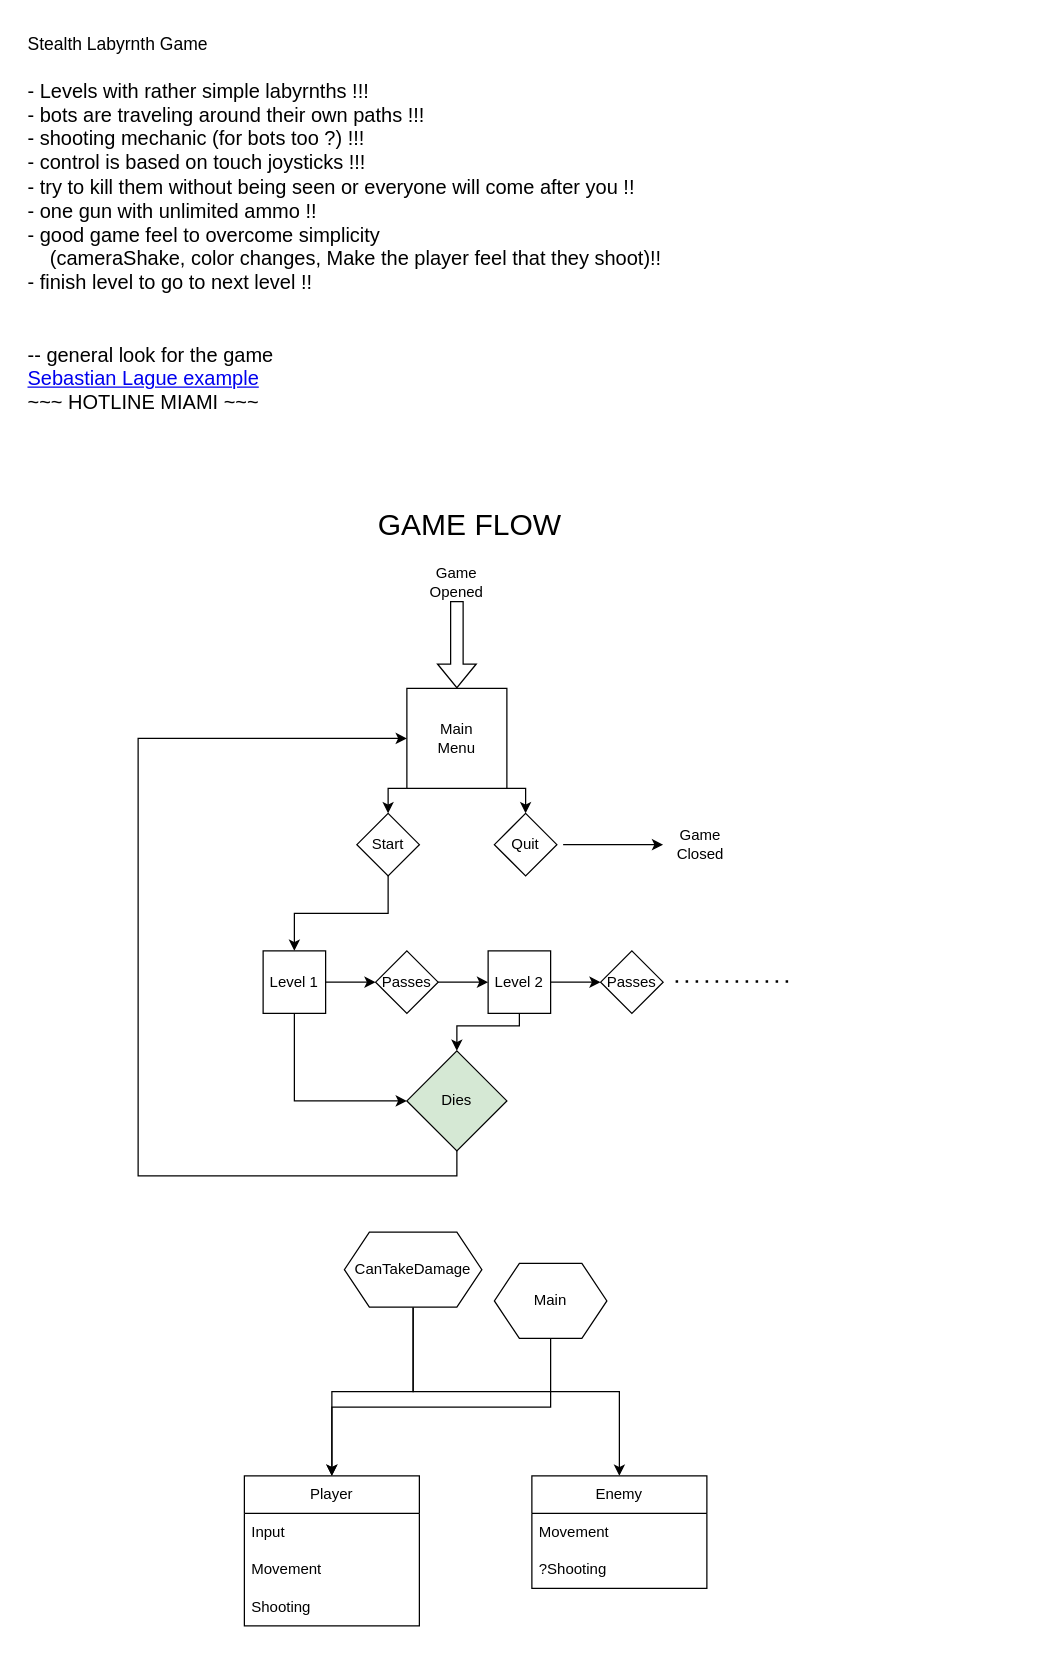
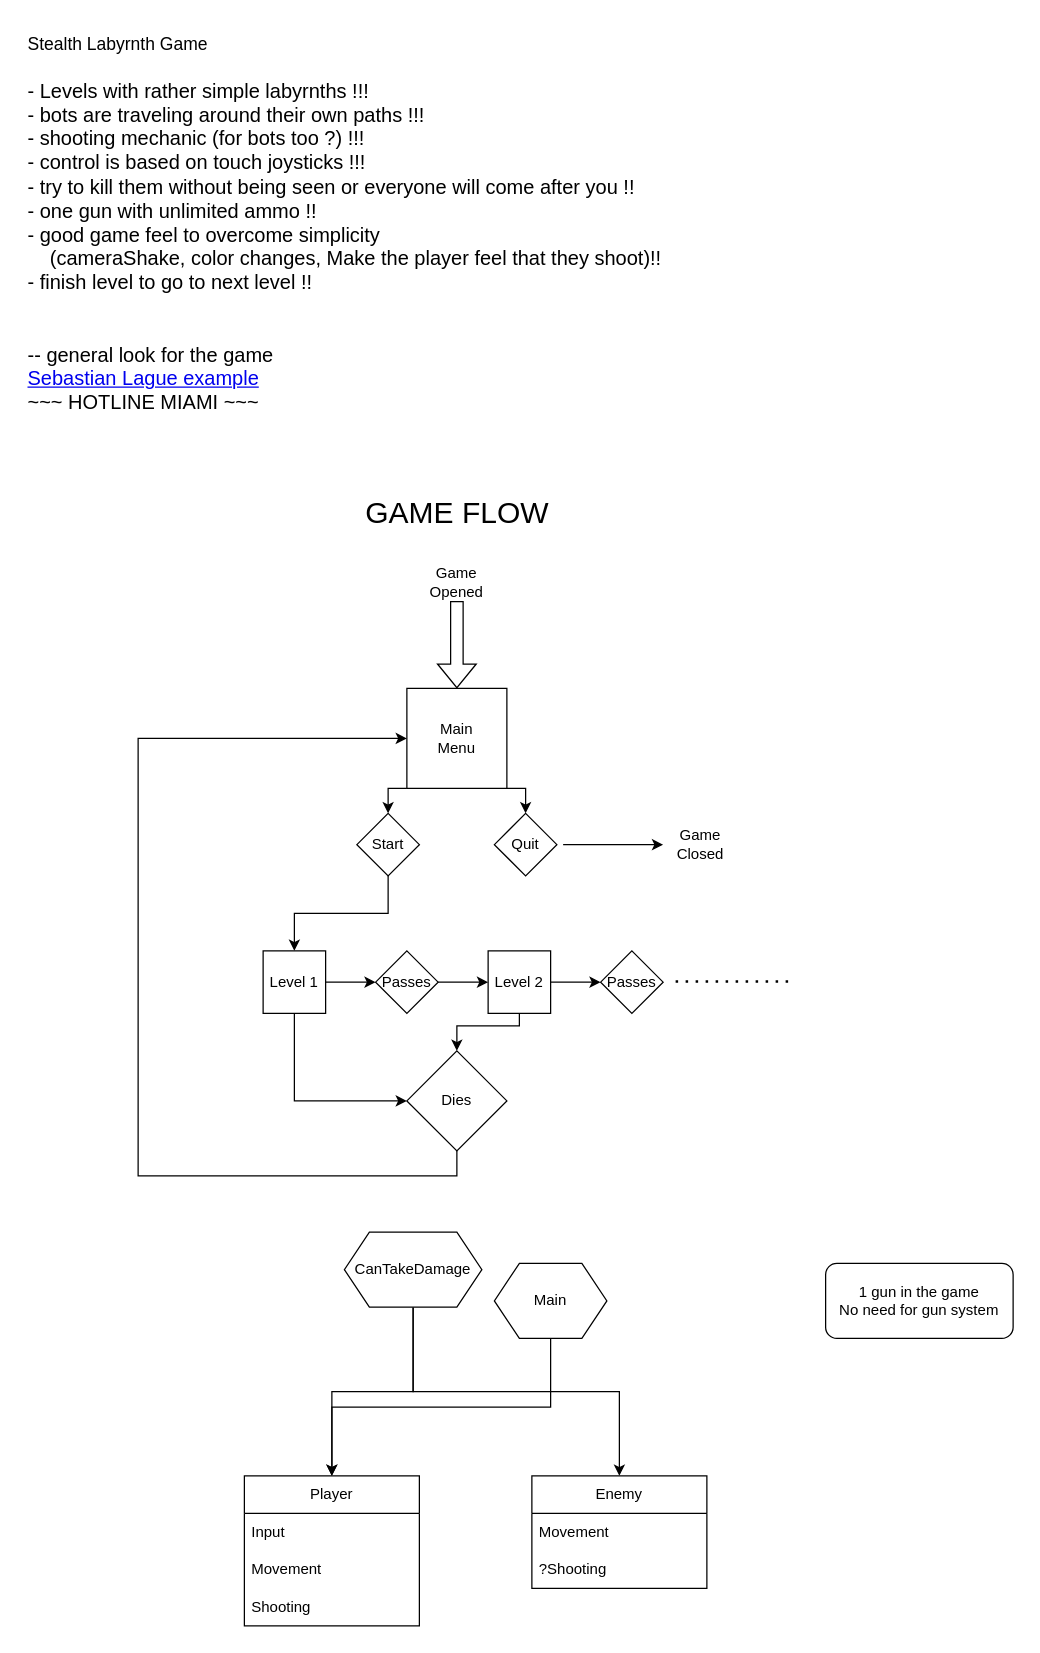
node "GAME FLOW": moved (469, 526) -> (457, 513)
node "Dies": fillcolor #d5e8d4 -> #ffffff
node "1 gun in the game No need for gun system": added
